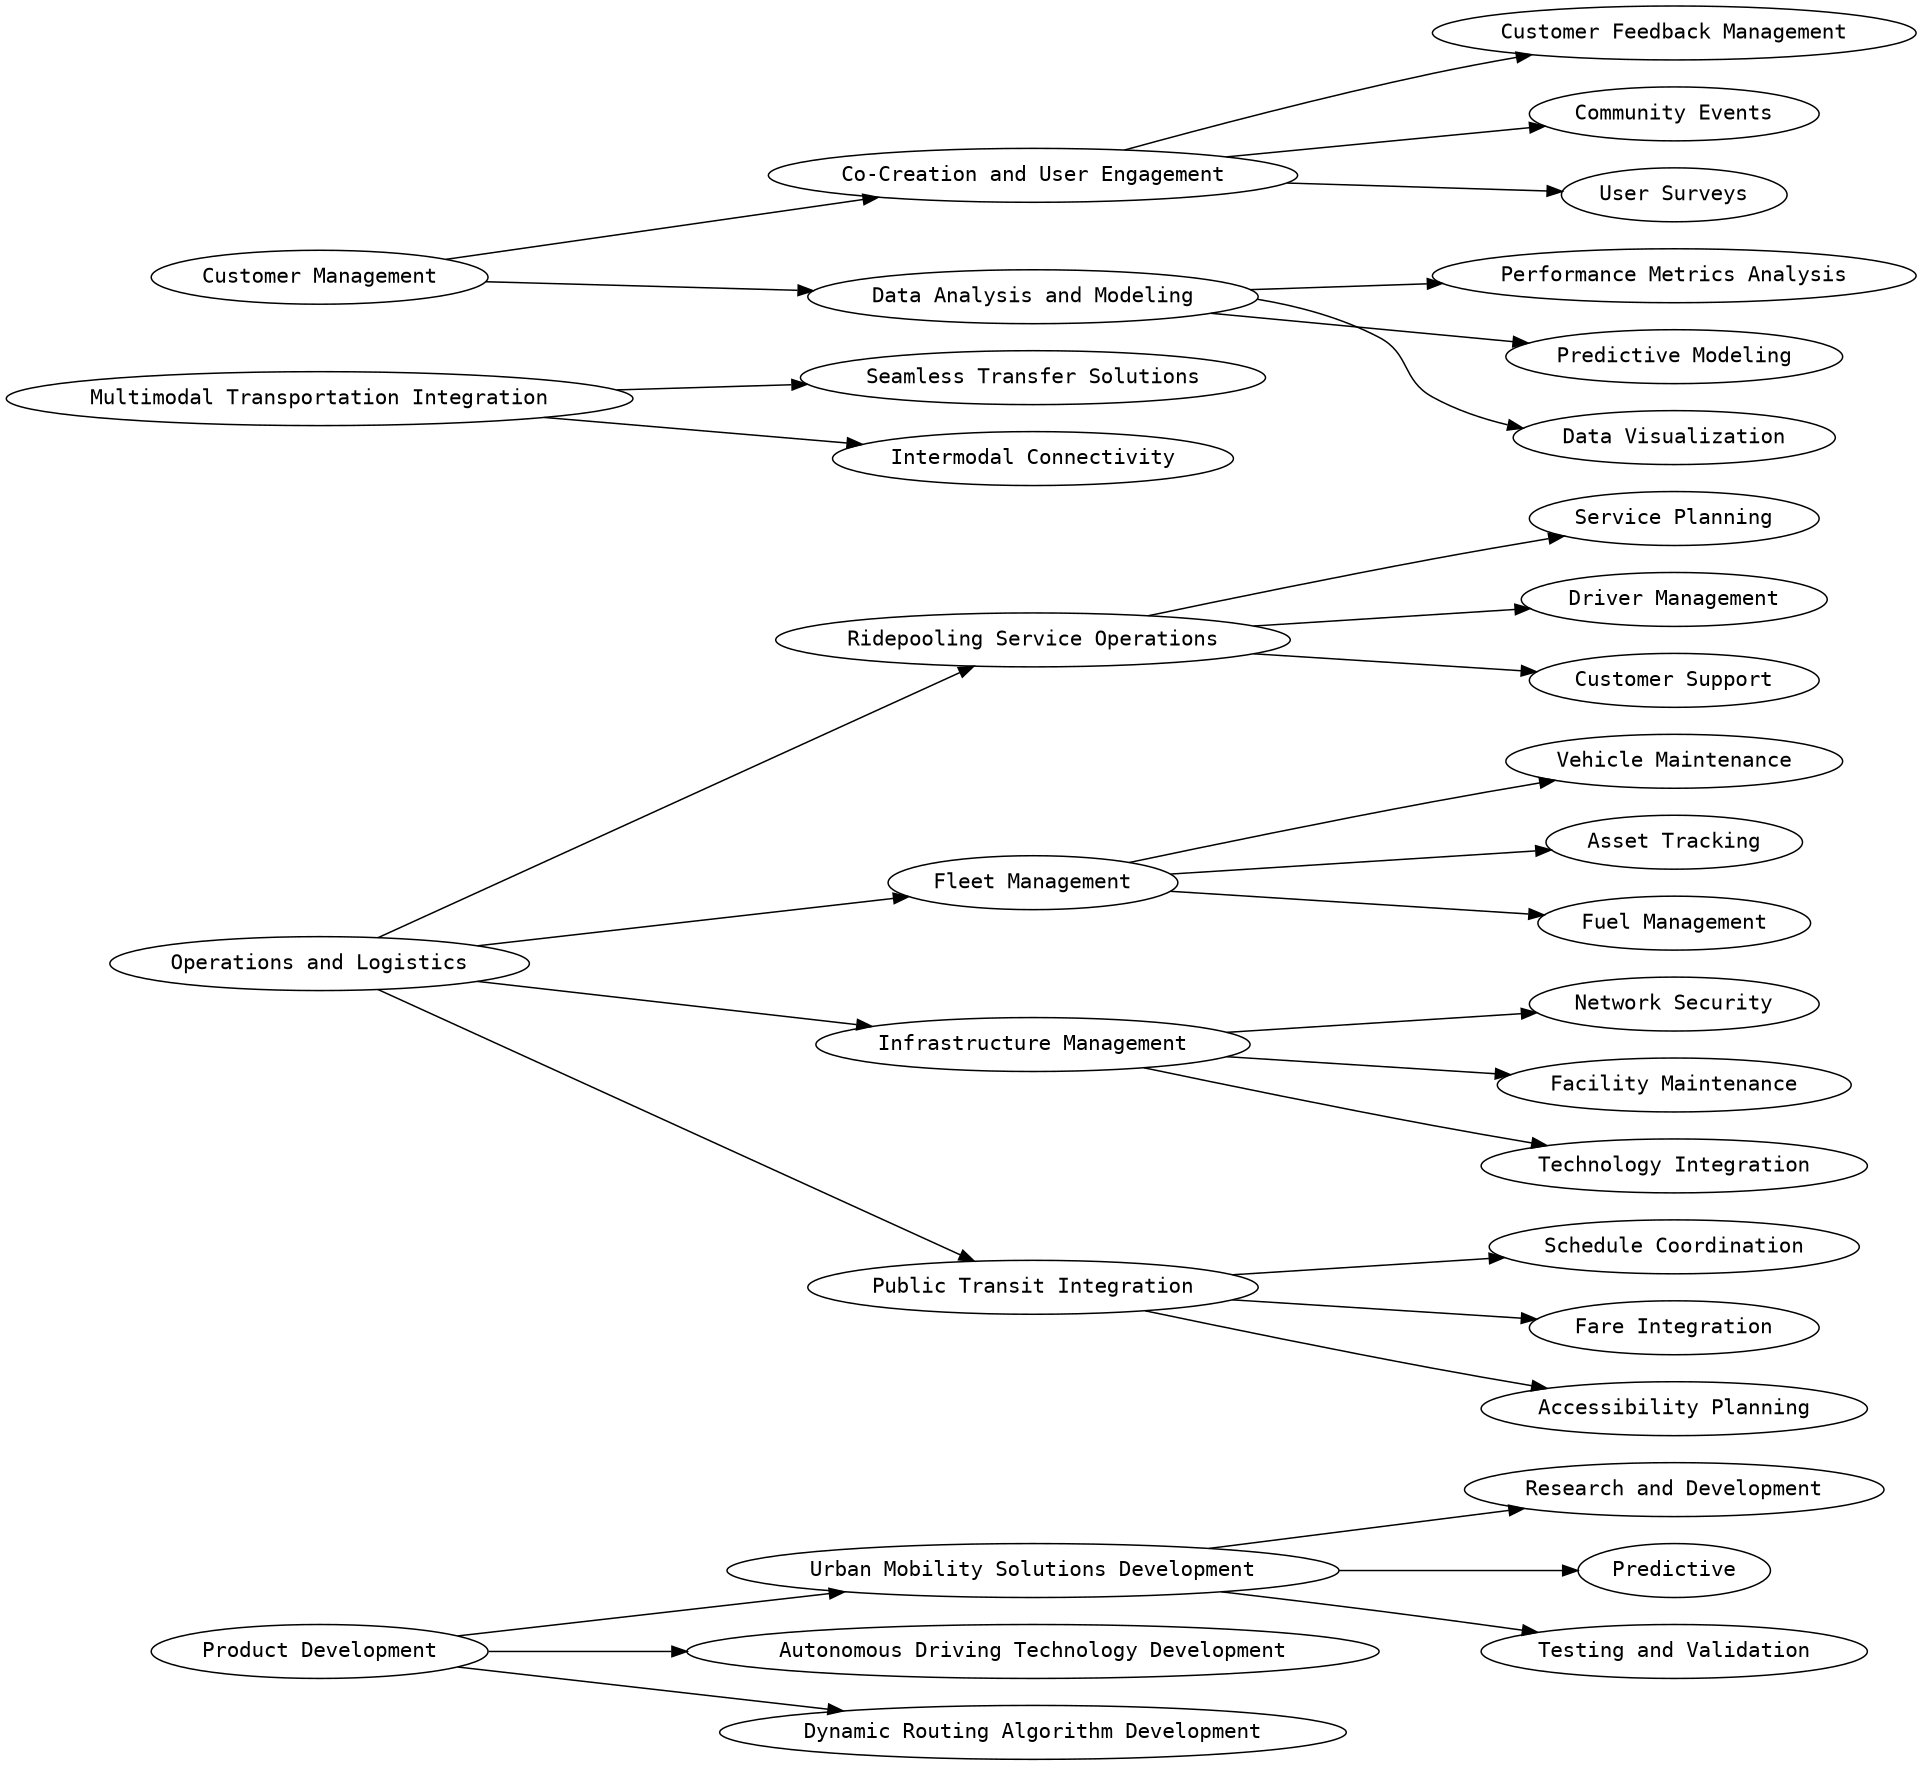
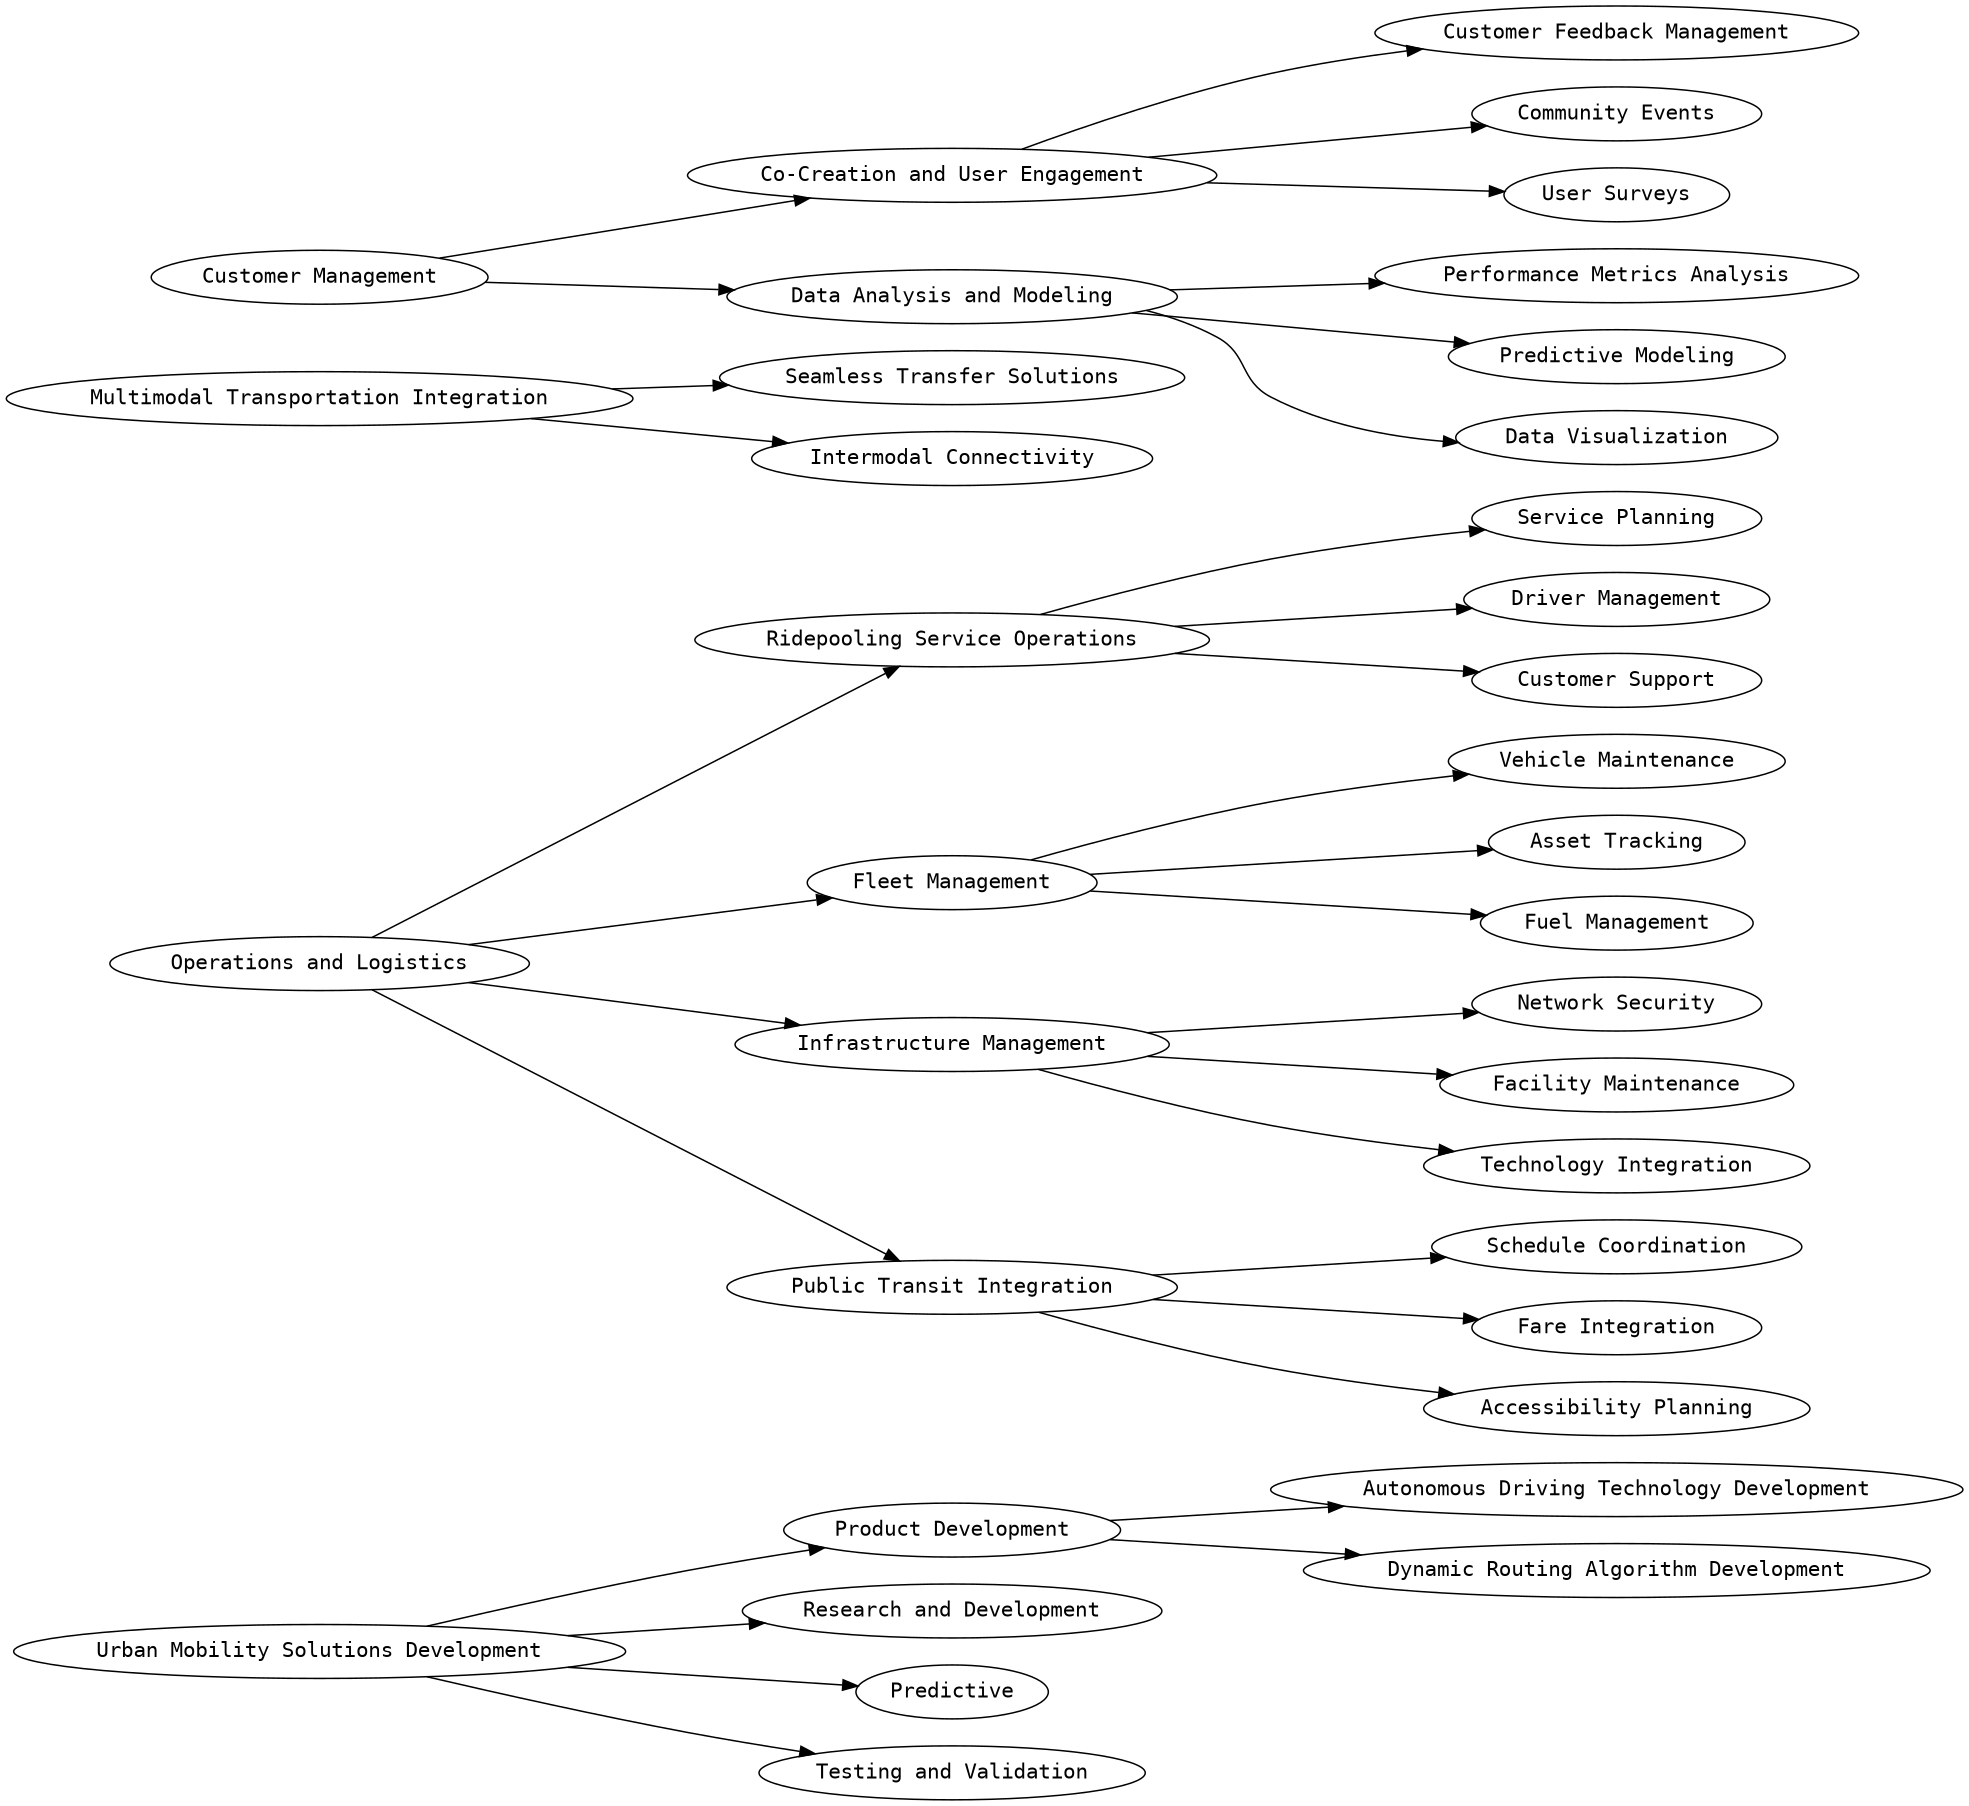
edge "Product Development" -> "Urban Mobility Solutions Development": reversed
